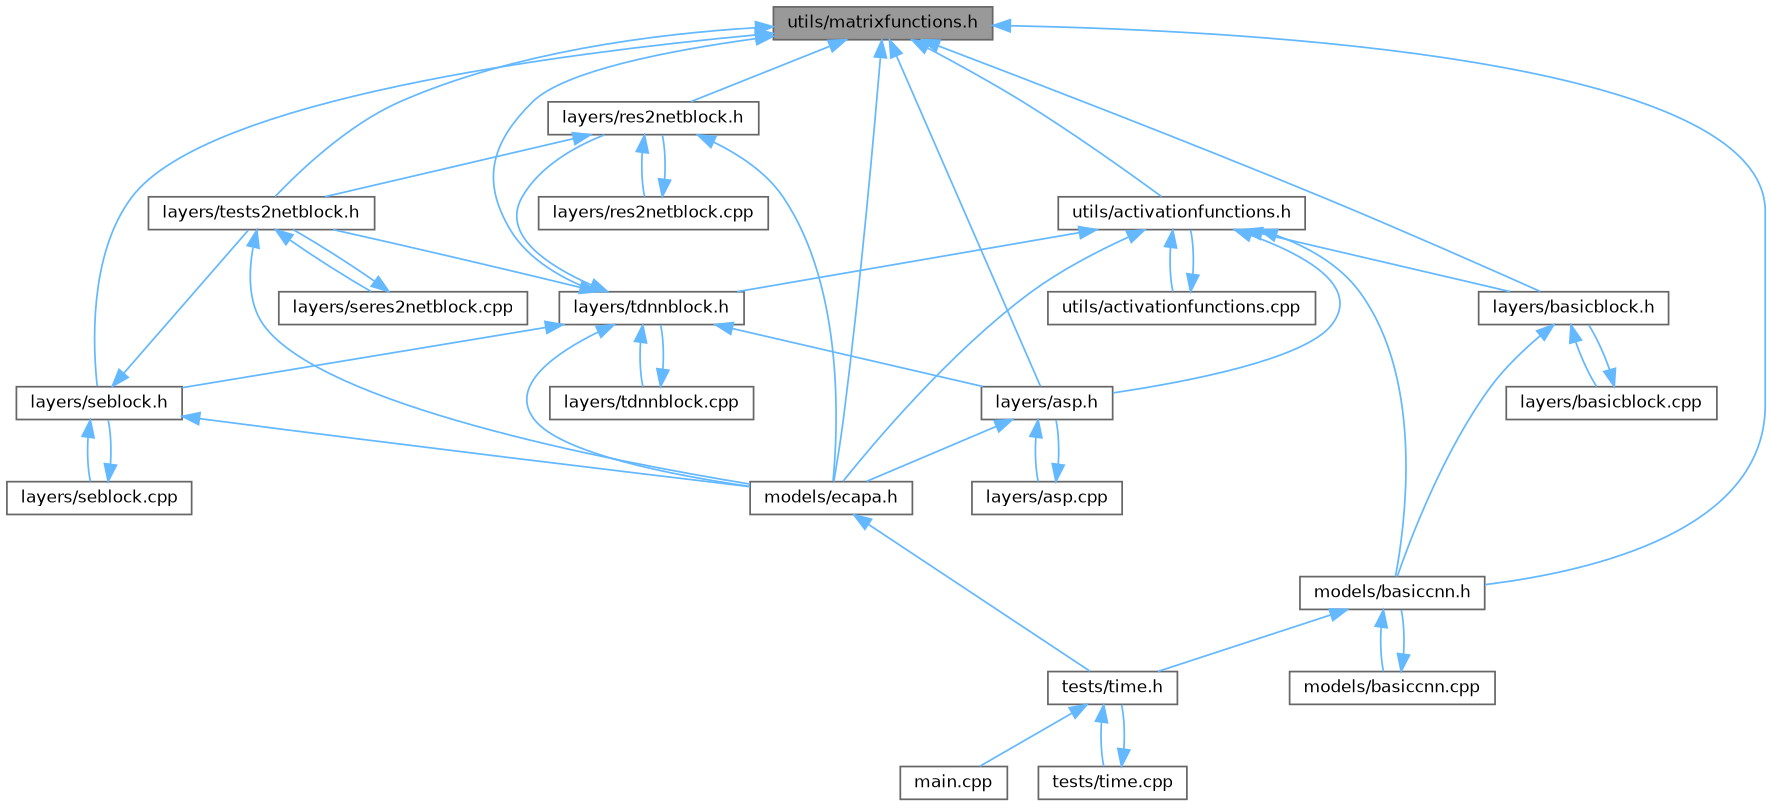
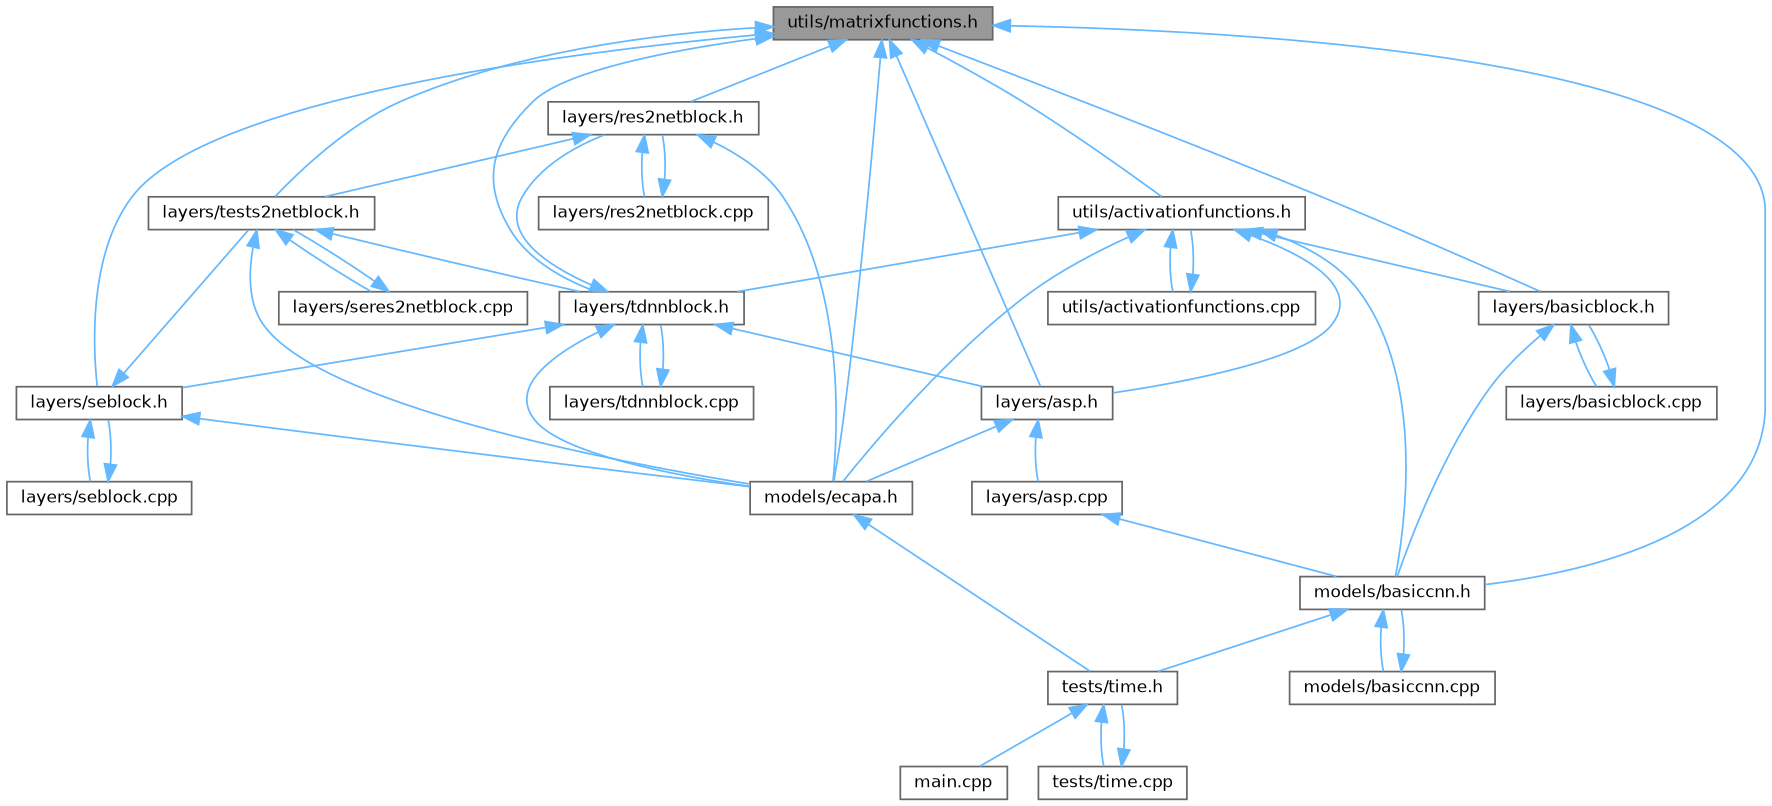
edge "layers/tests2netblock.h" -> "layers/tdnnblock.h": reversed
edge "layers/asp.h" -> "layers/asp.cpp": now "models/basiccnn.h" -> "layers/asp.cpp"
